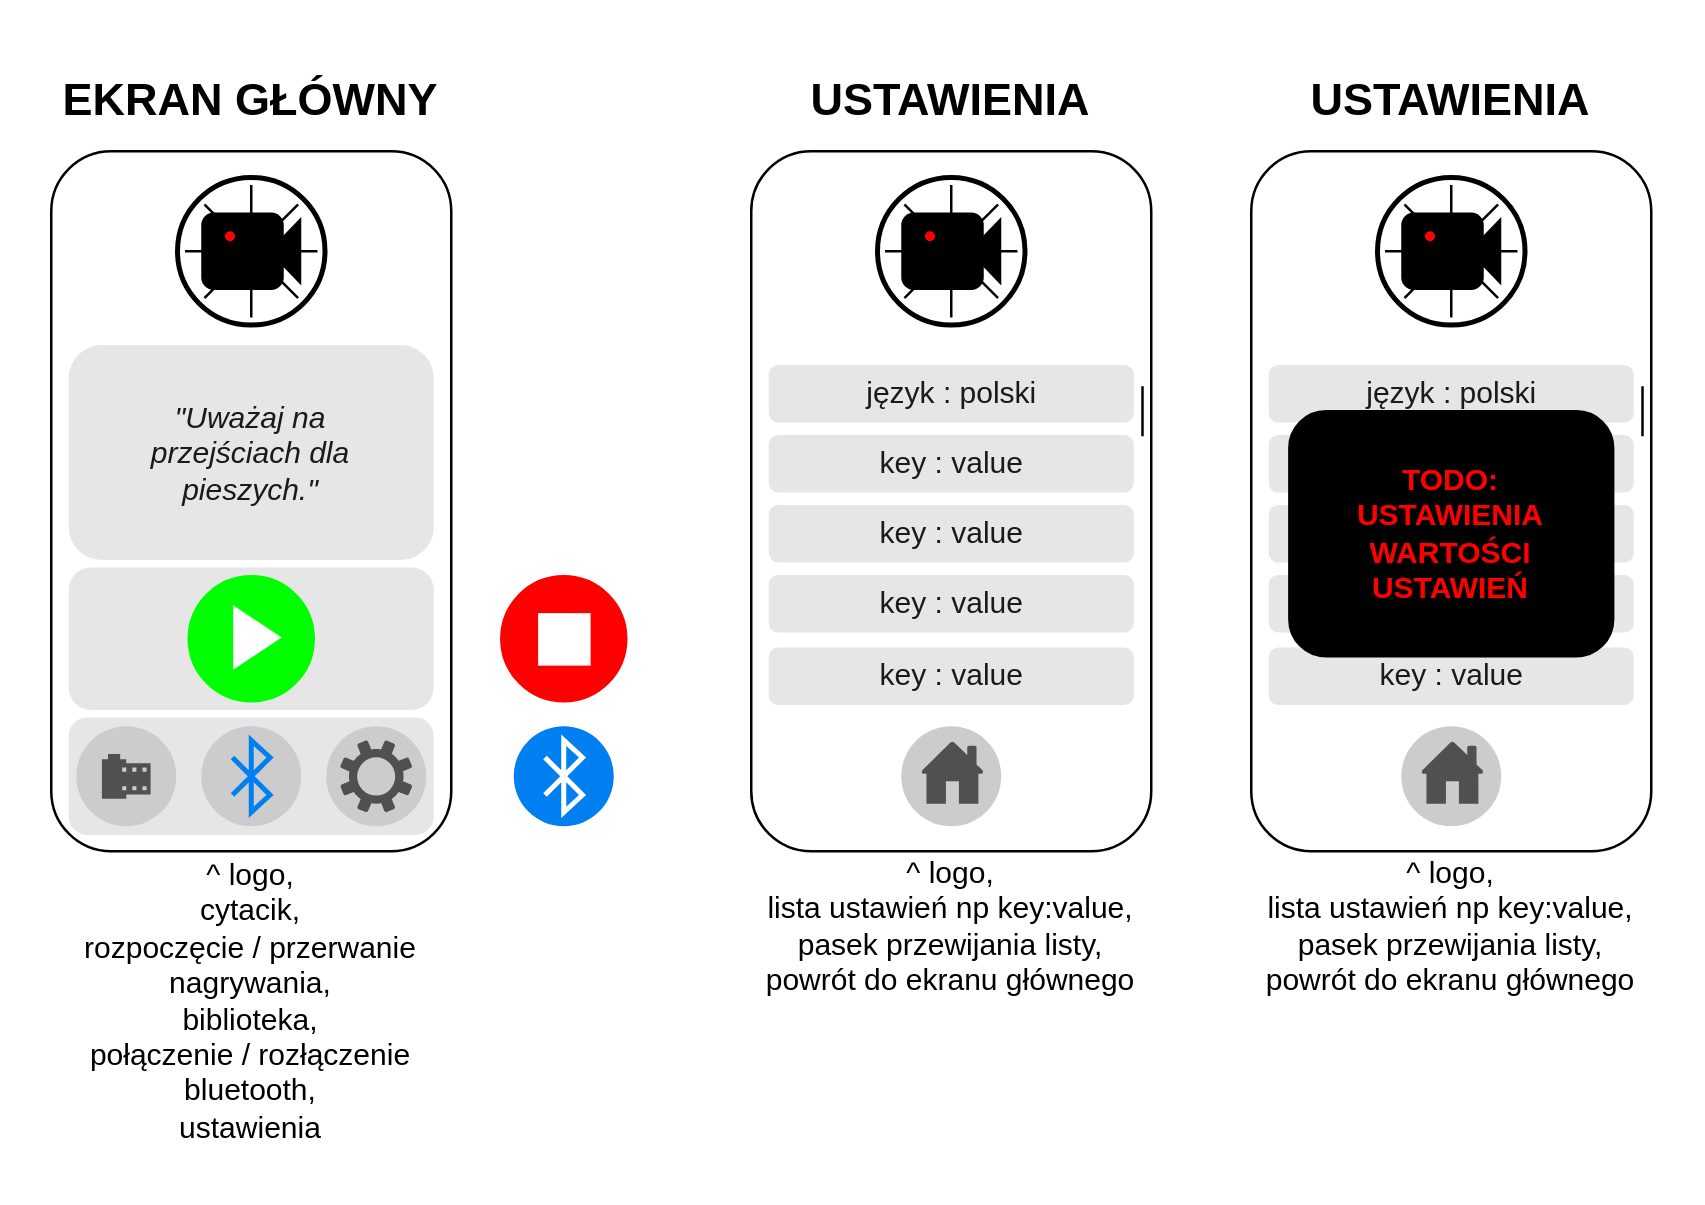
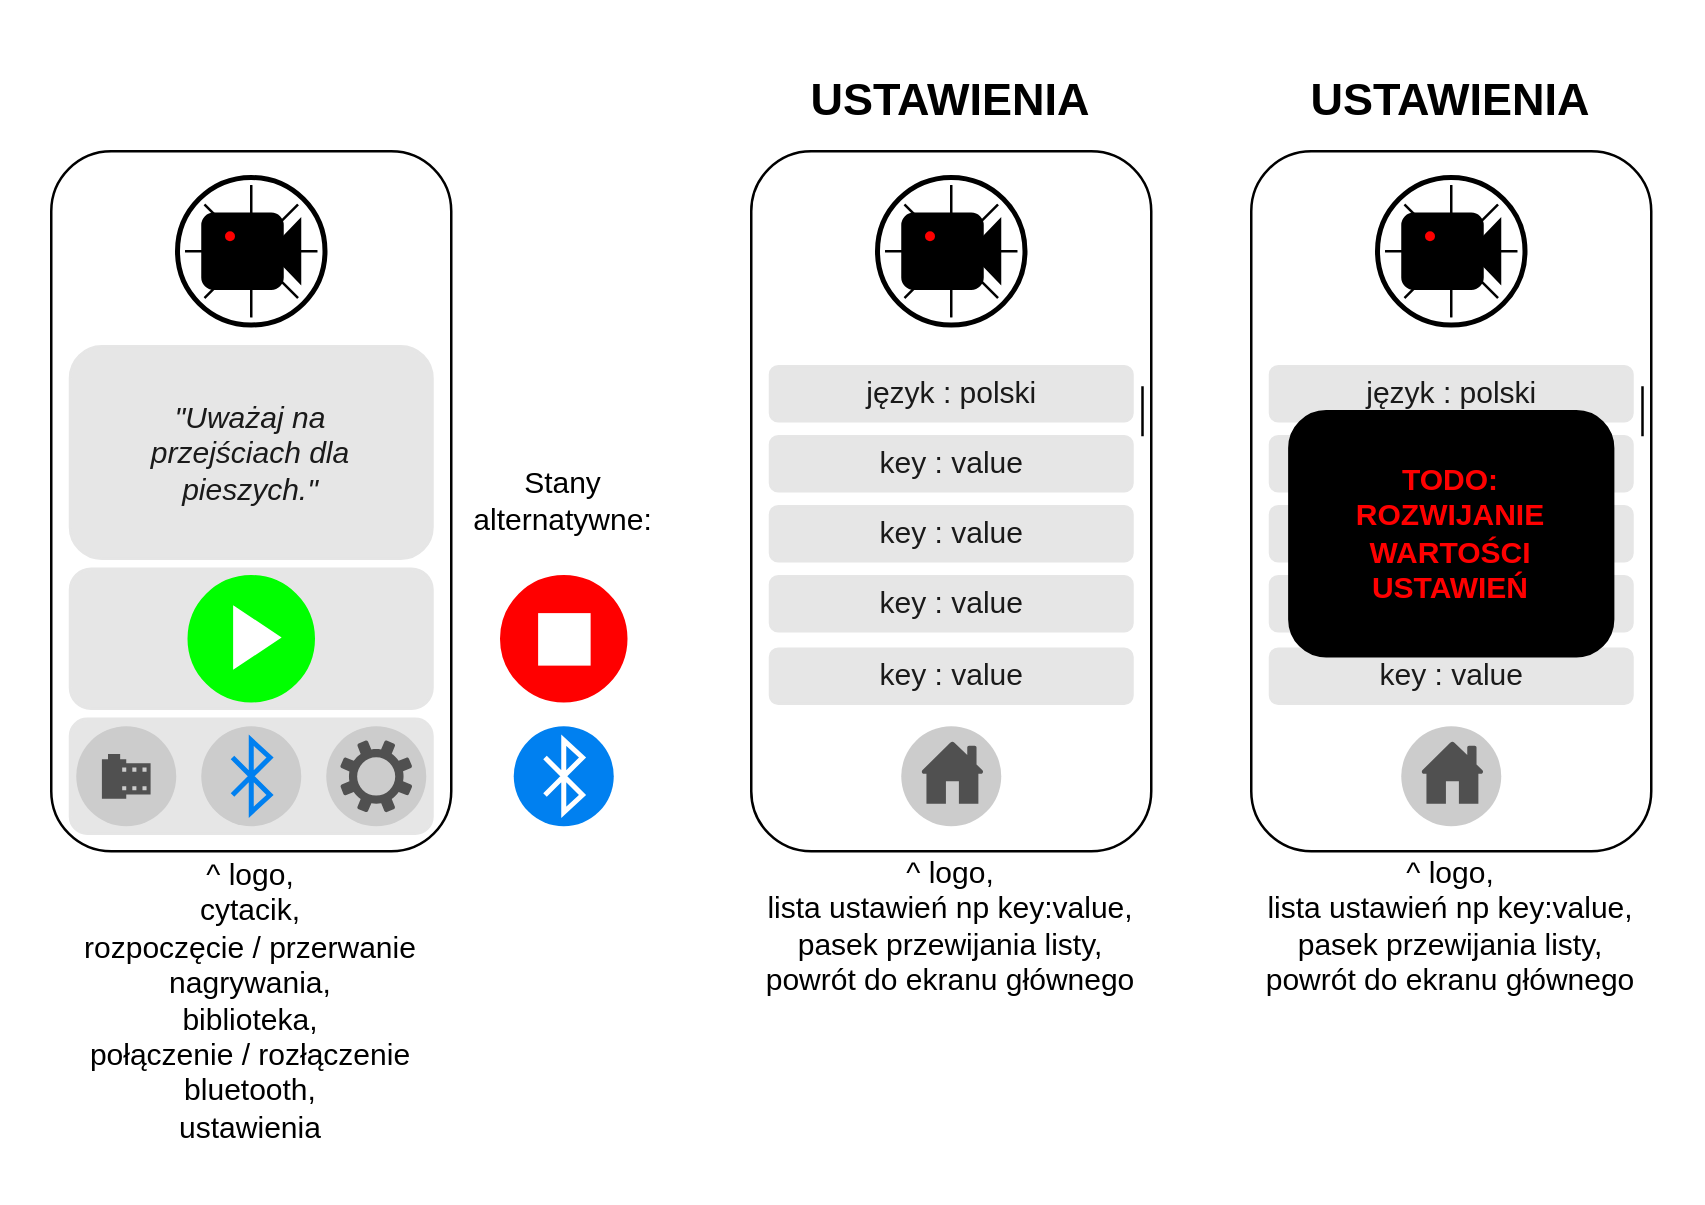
node "EKRAN GŁÓWNY": removed
node "Stany alternatywne:": added
node "TODO: USTAWIENIA WARTOŚCI USTAWIEŃ": label "TODO: USTAWIENIA WARTOŚCI USTAWIEŃ" -> "TODO: ROZWIJANIE WARTOŚCI USTAWIEŃ"
